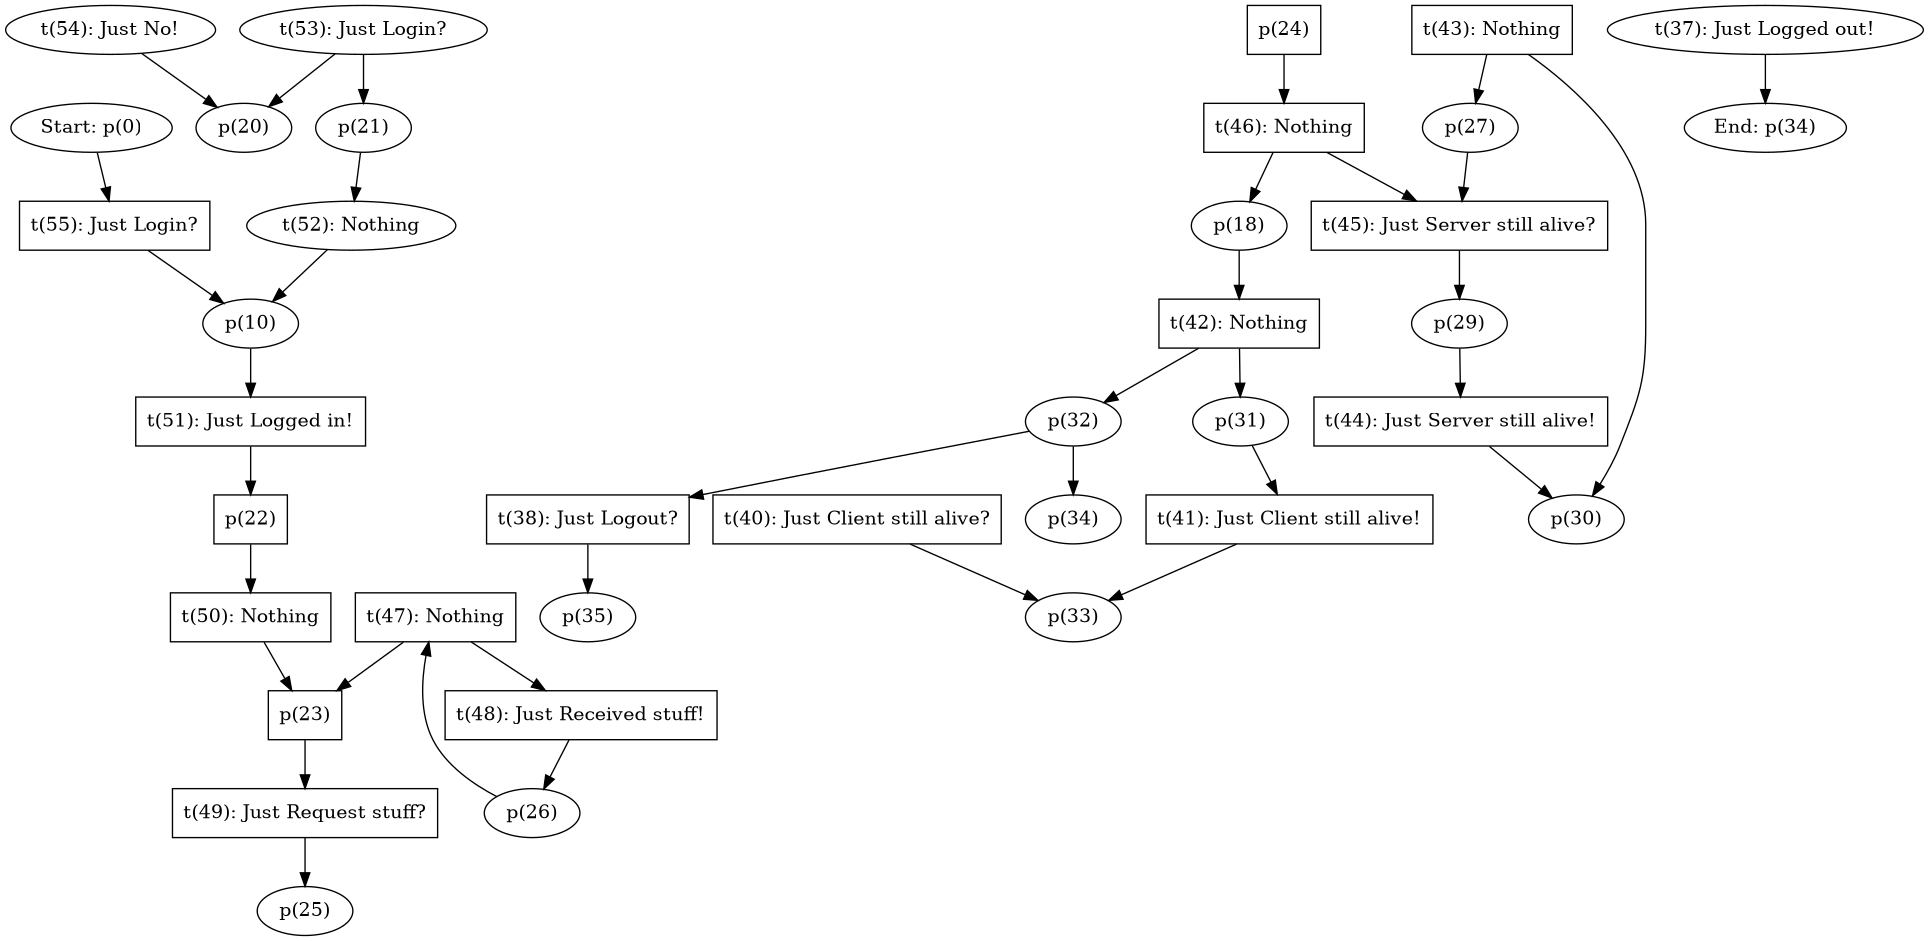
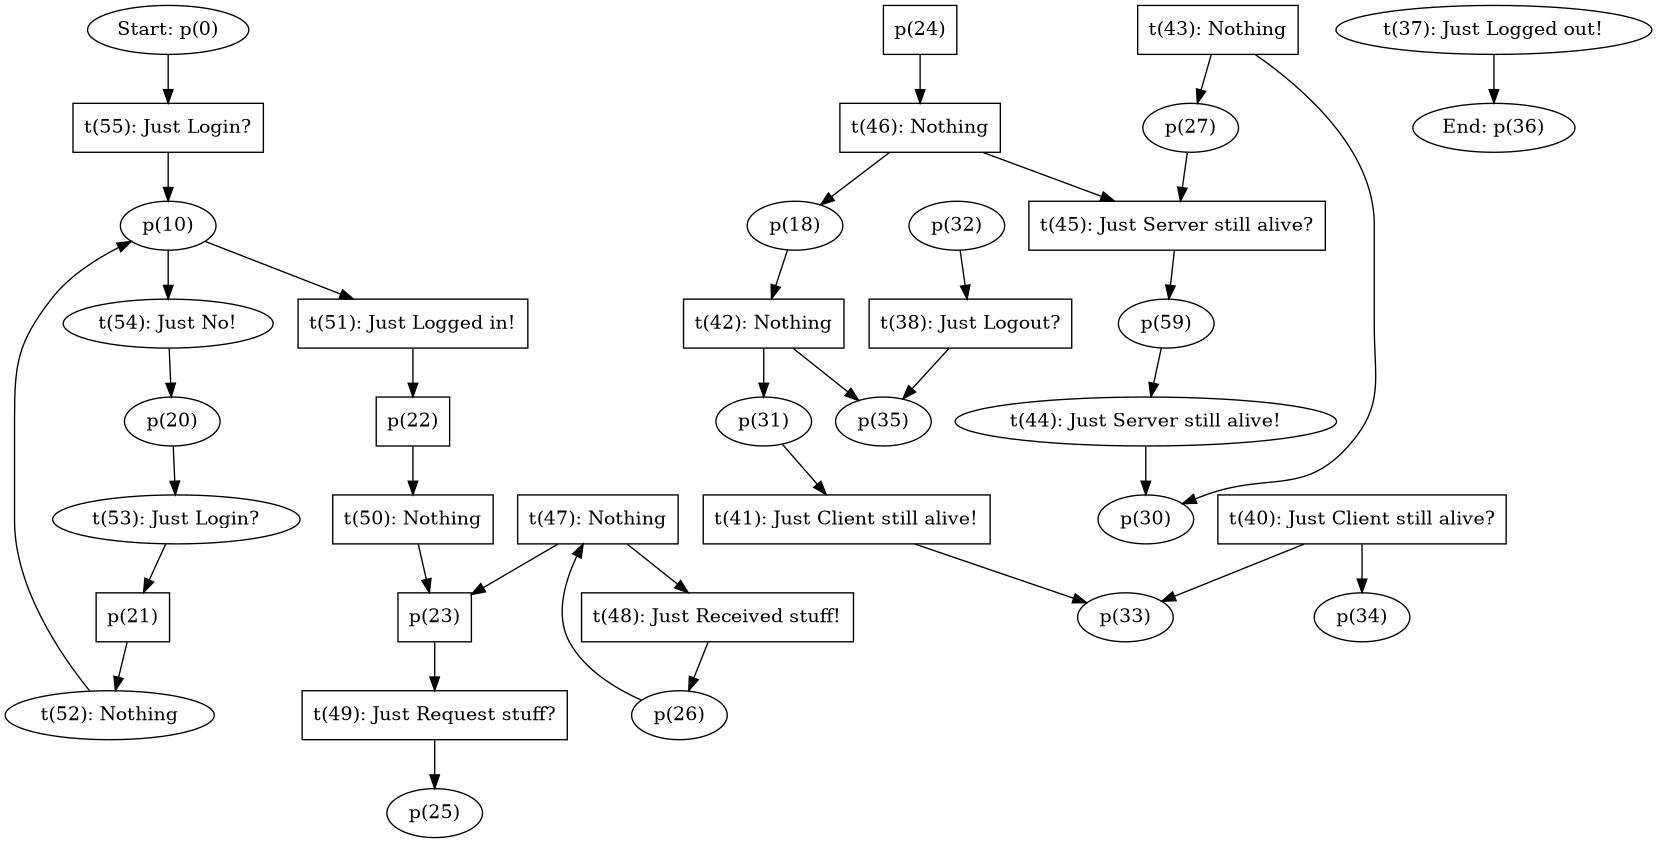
edge "t(53): Just Login?" -> "p(20)": reversed
node "p(21)": shape ellipse -> box
node "End: p(34)": label "End: p(34)" -> "End: p(36)"
edge "p(10)" -> "t(54): Just No!": added
node "p(29)": label "p(29)" -> "p(59)"
edge "t(42): Nothing" -> "p(32)": now "t(42): Nothing" -> "p(35)"
node "t(44): Just Server still alive!": shape box -> ellipse
edge "p(32)" -> "p(34)": now "t(40): Just Client still alive?" -> "p(34)"
